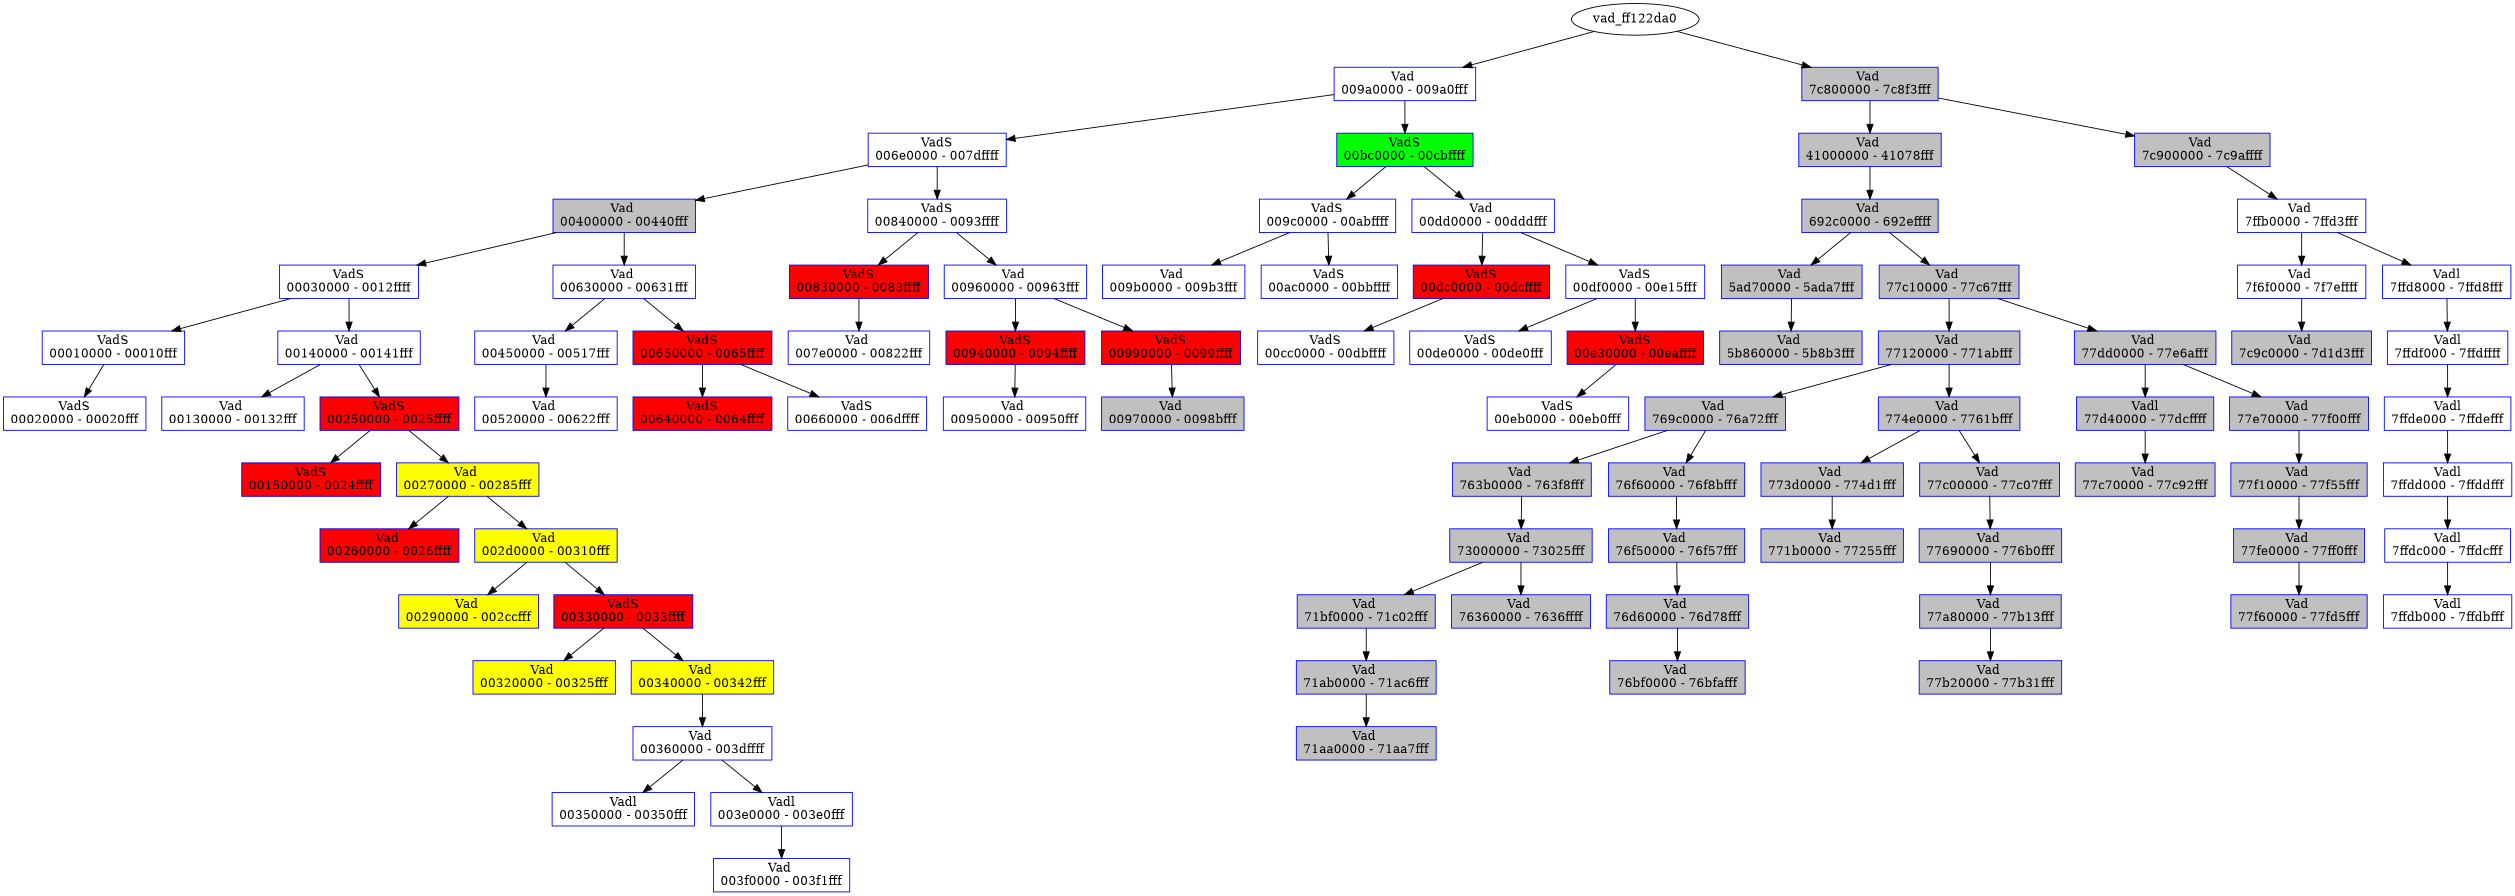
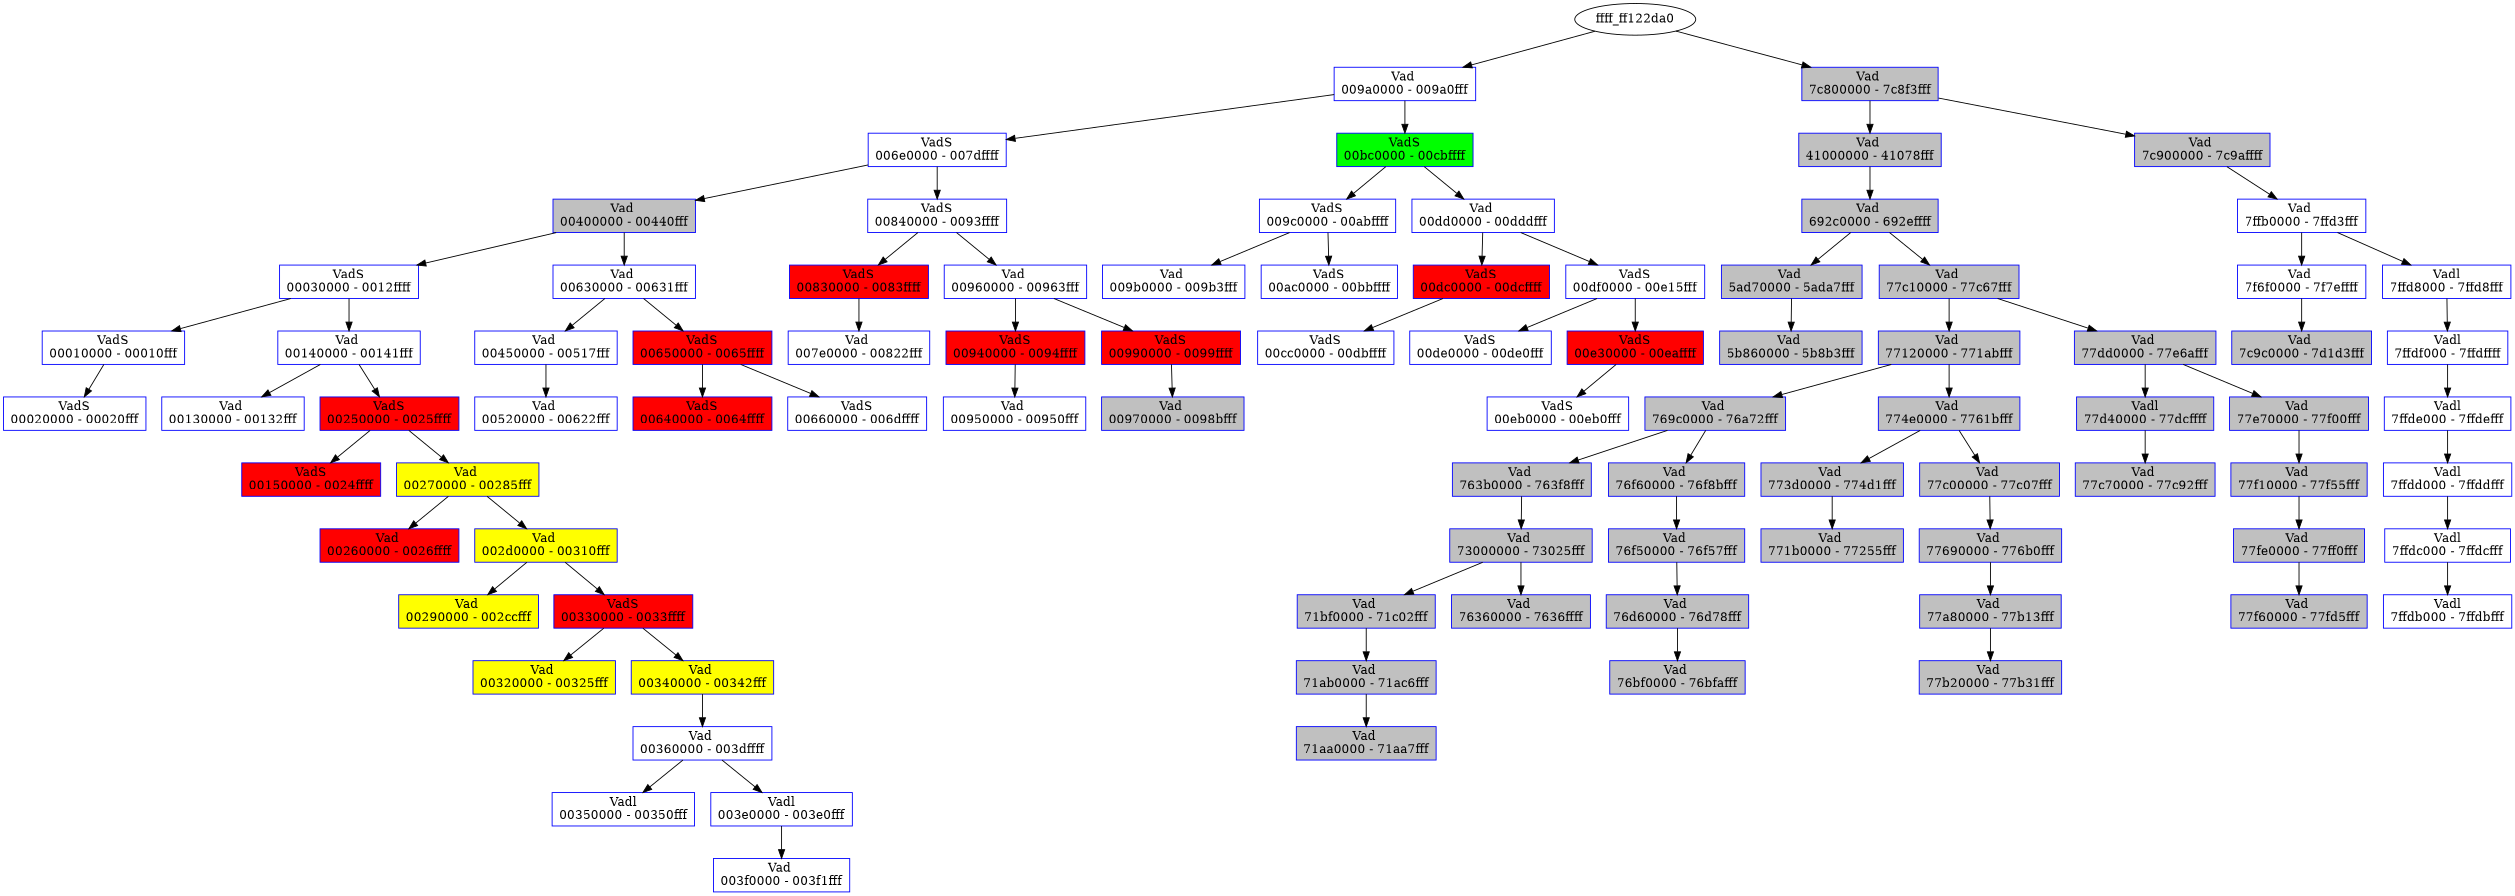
node "vad_ff122da0": label "vad_ff122da0" -> "ffff_ff122da0"
